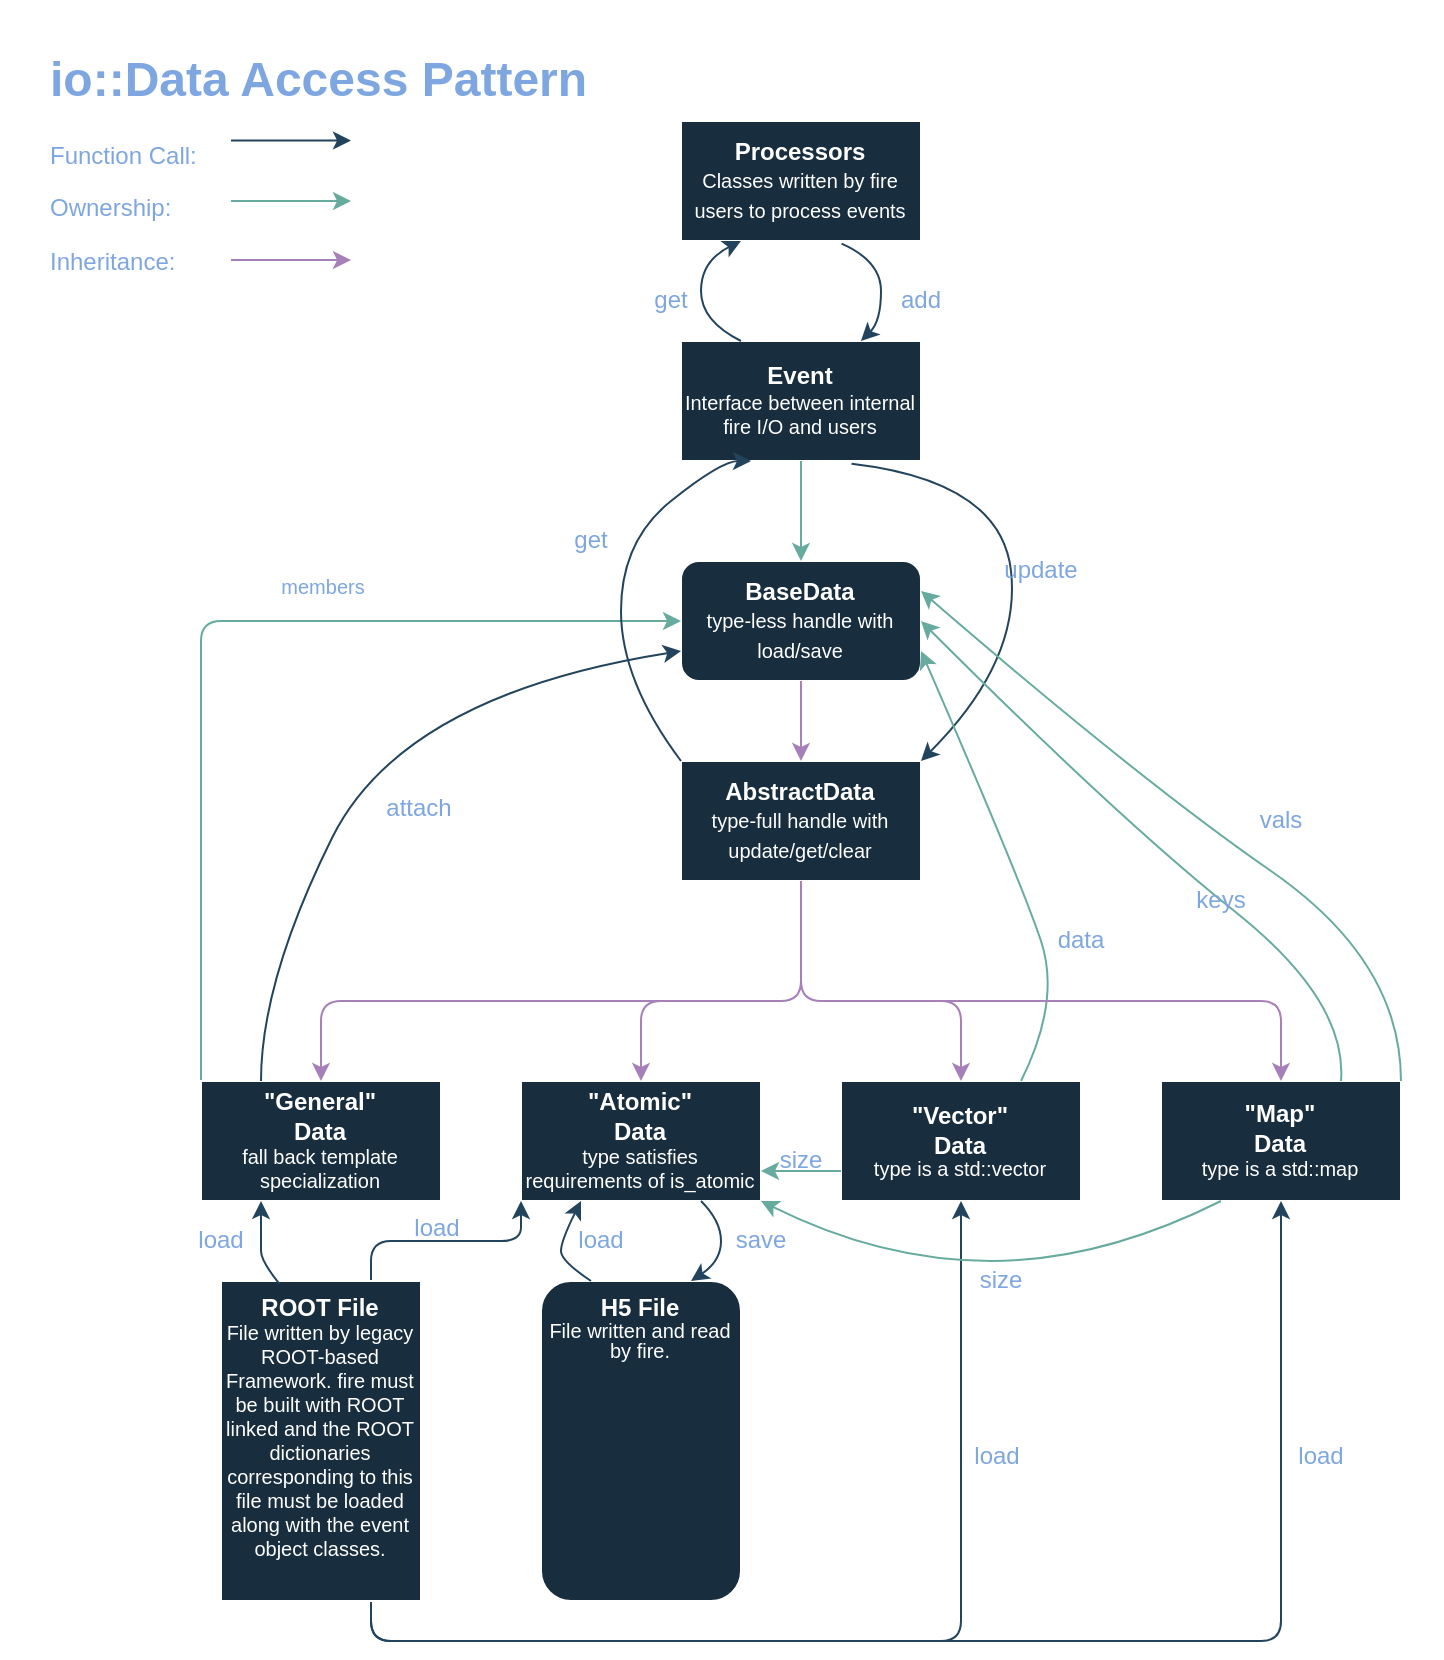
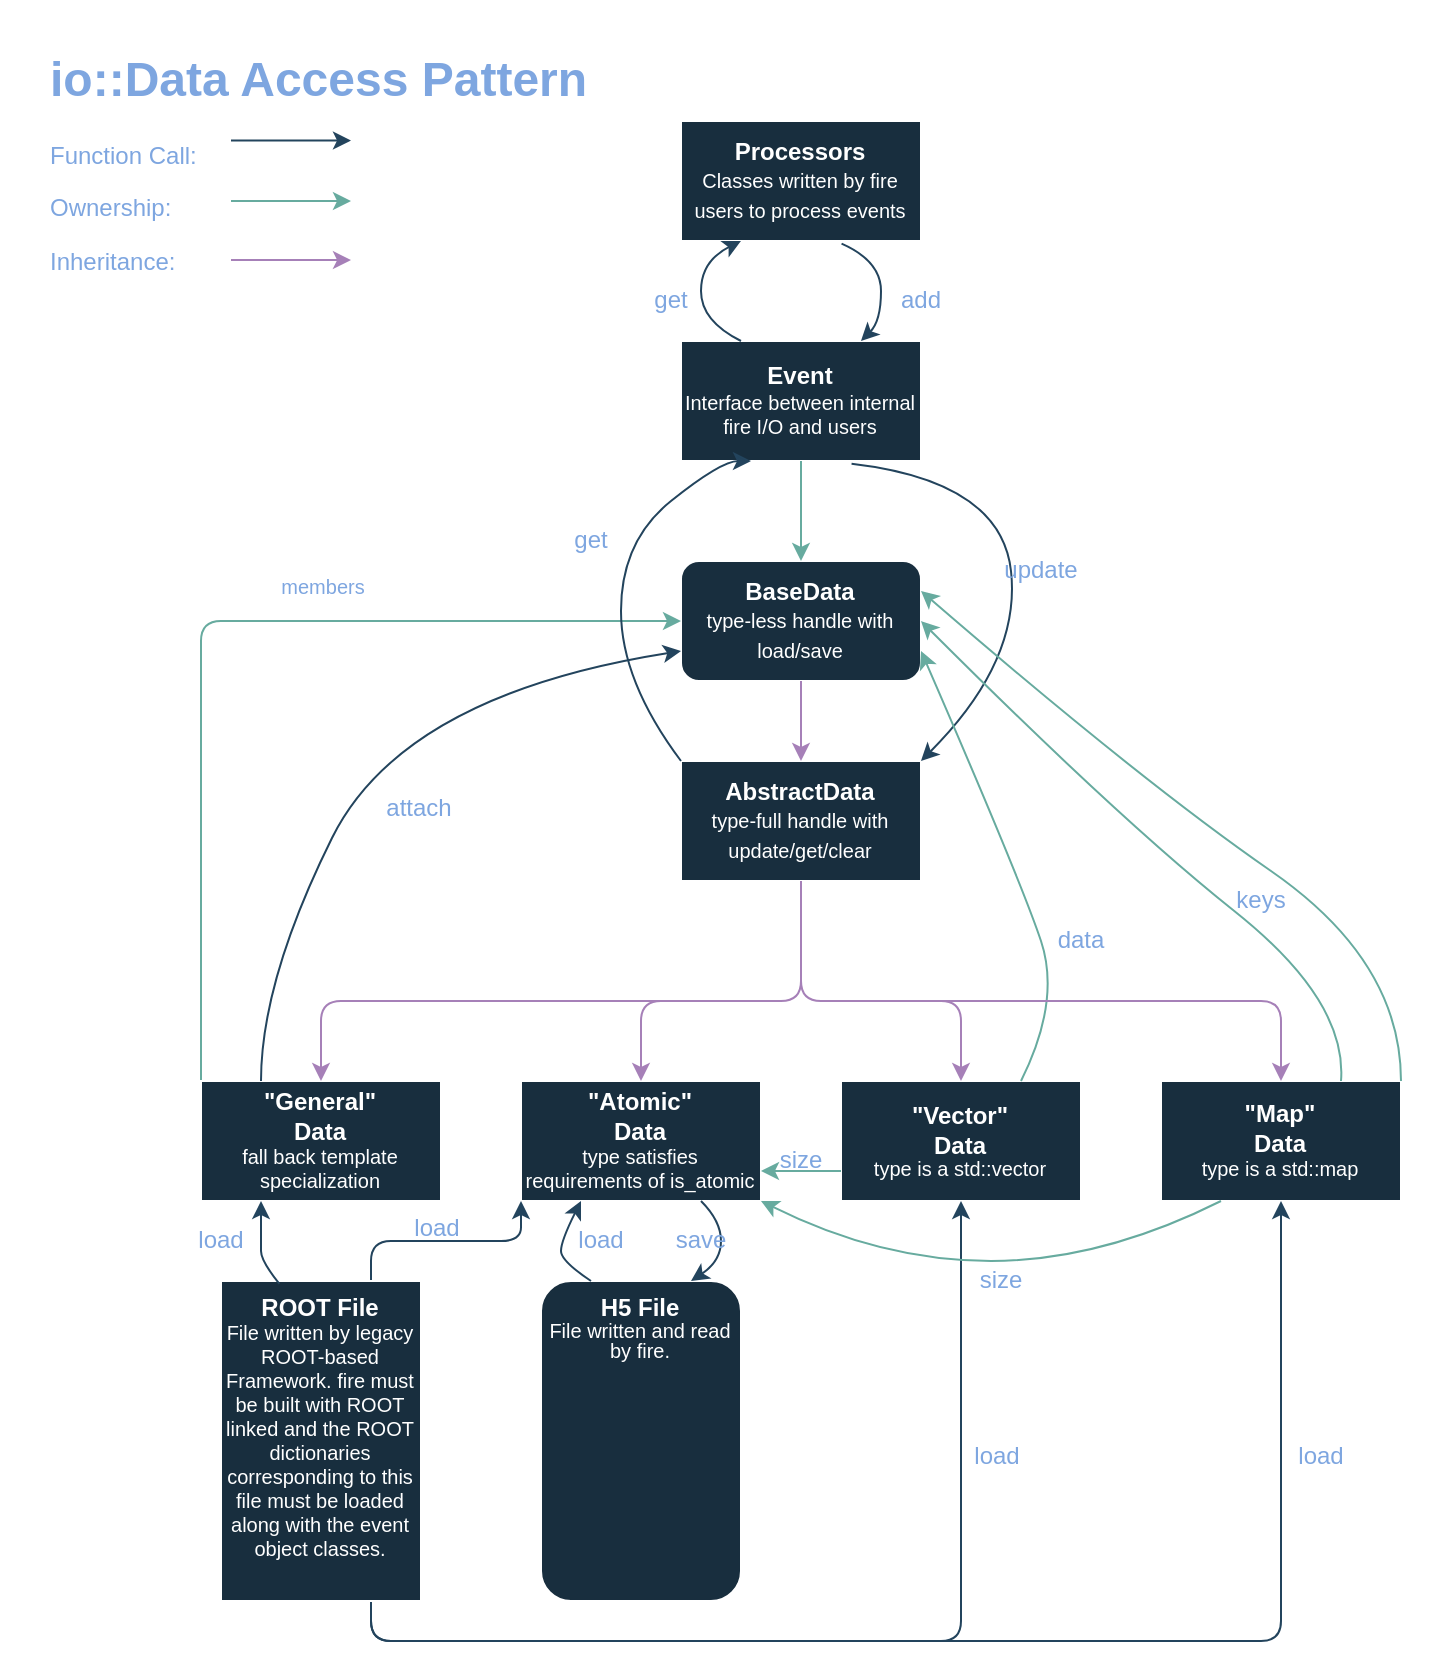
node "vals": removed
node "keys": moved (1221, 901) -> (1261, 901)
node "save": moved (761, 1241) -> (701, 1241)
